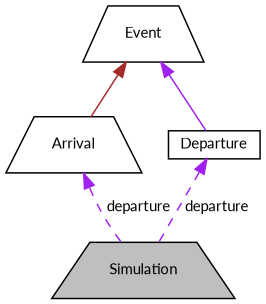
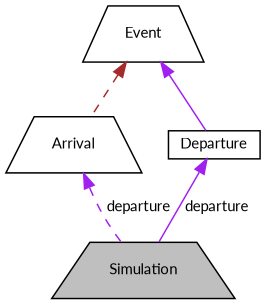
edge "Arrival" -> "Event": style solid -> dashed
edge "Simulation" -> "Departure": style dashed -> solid
